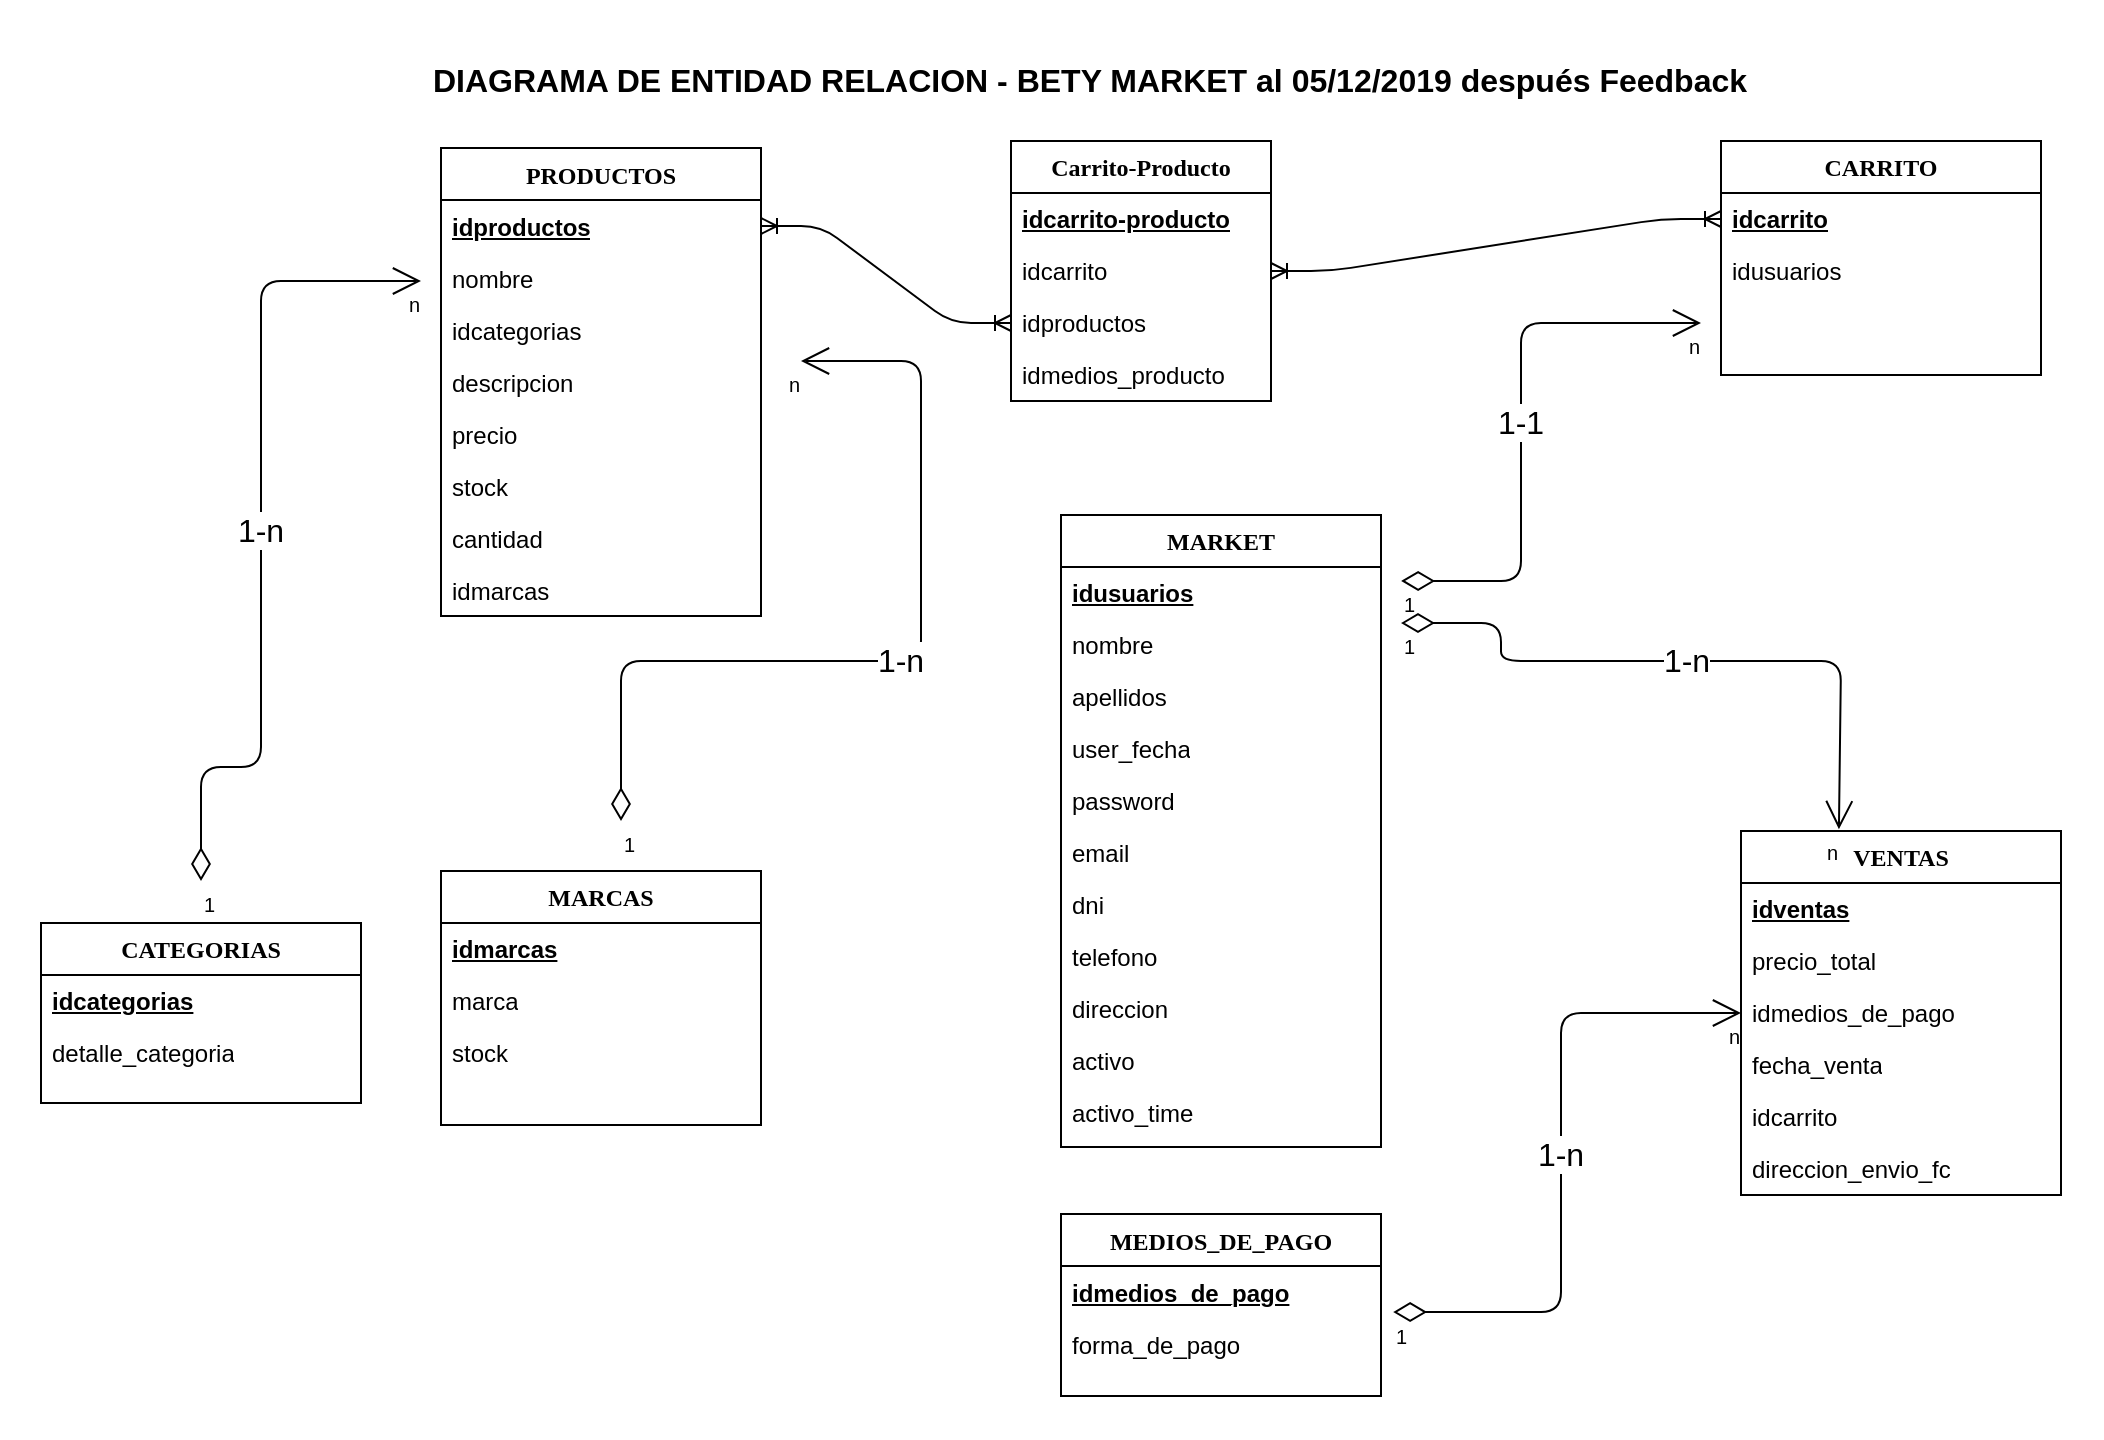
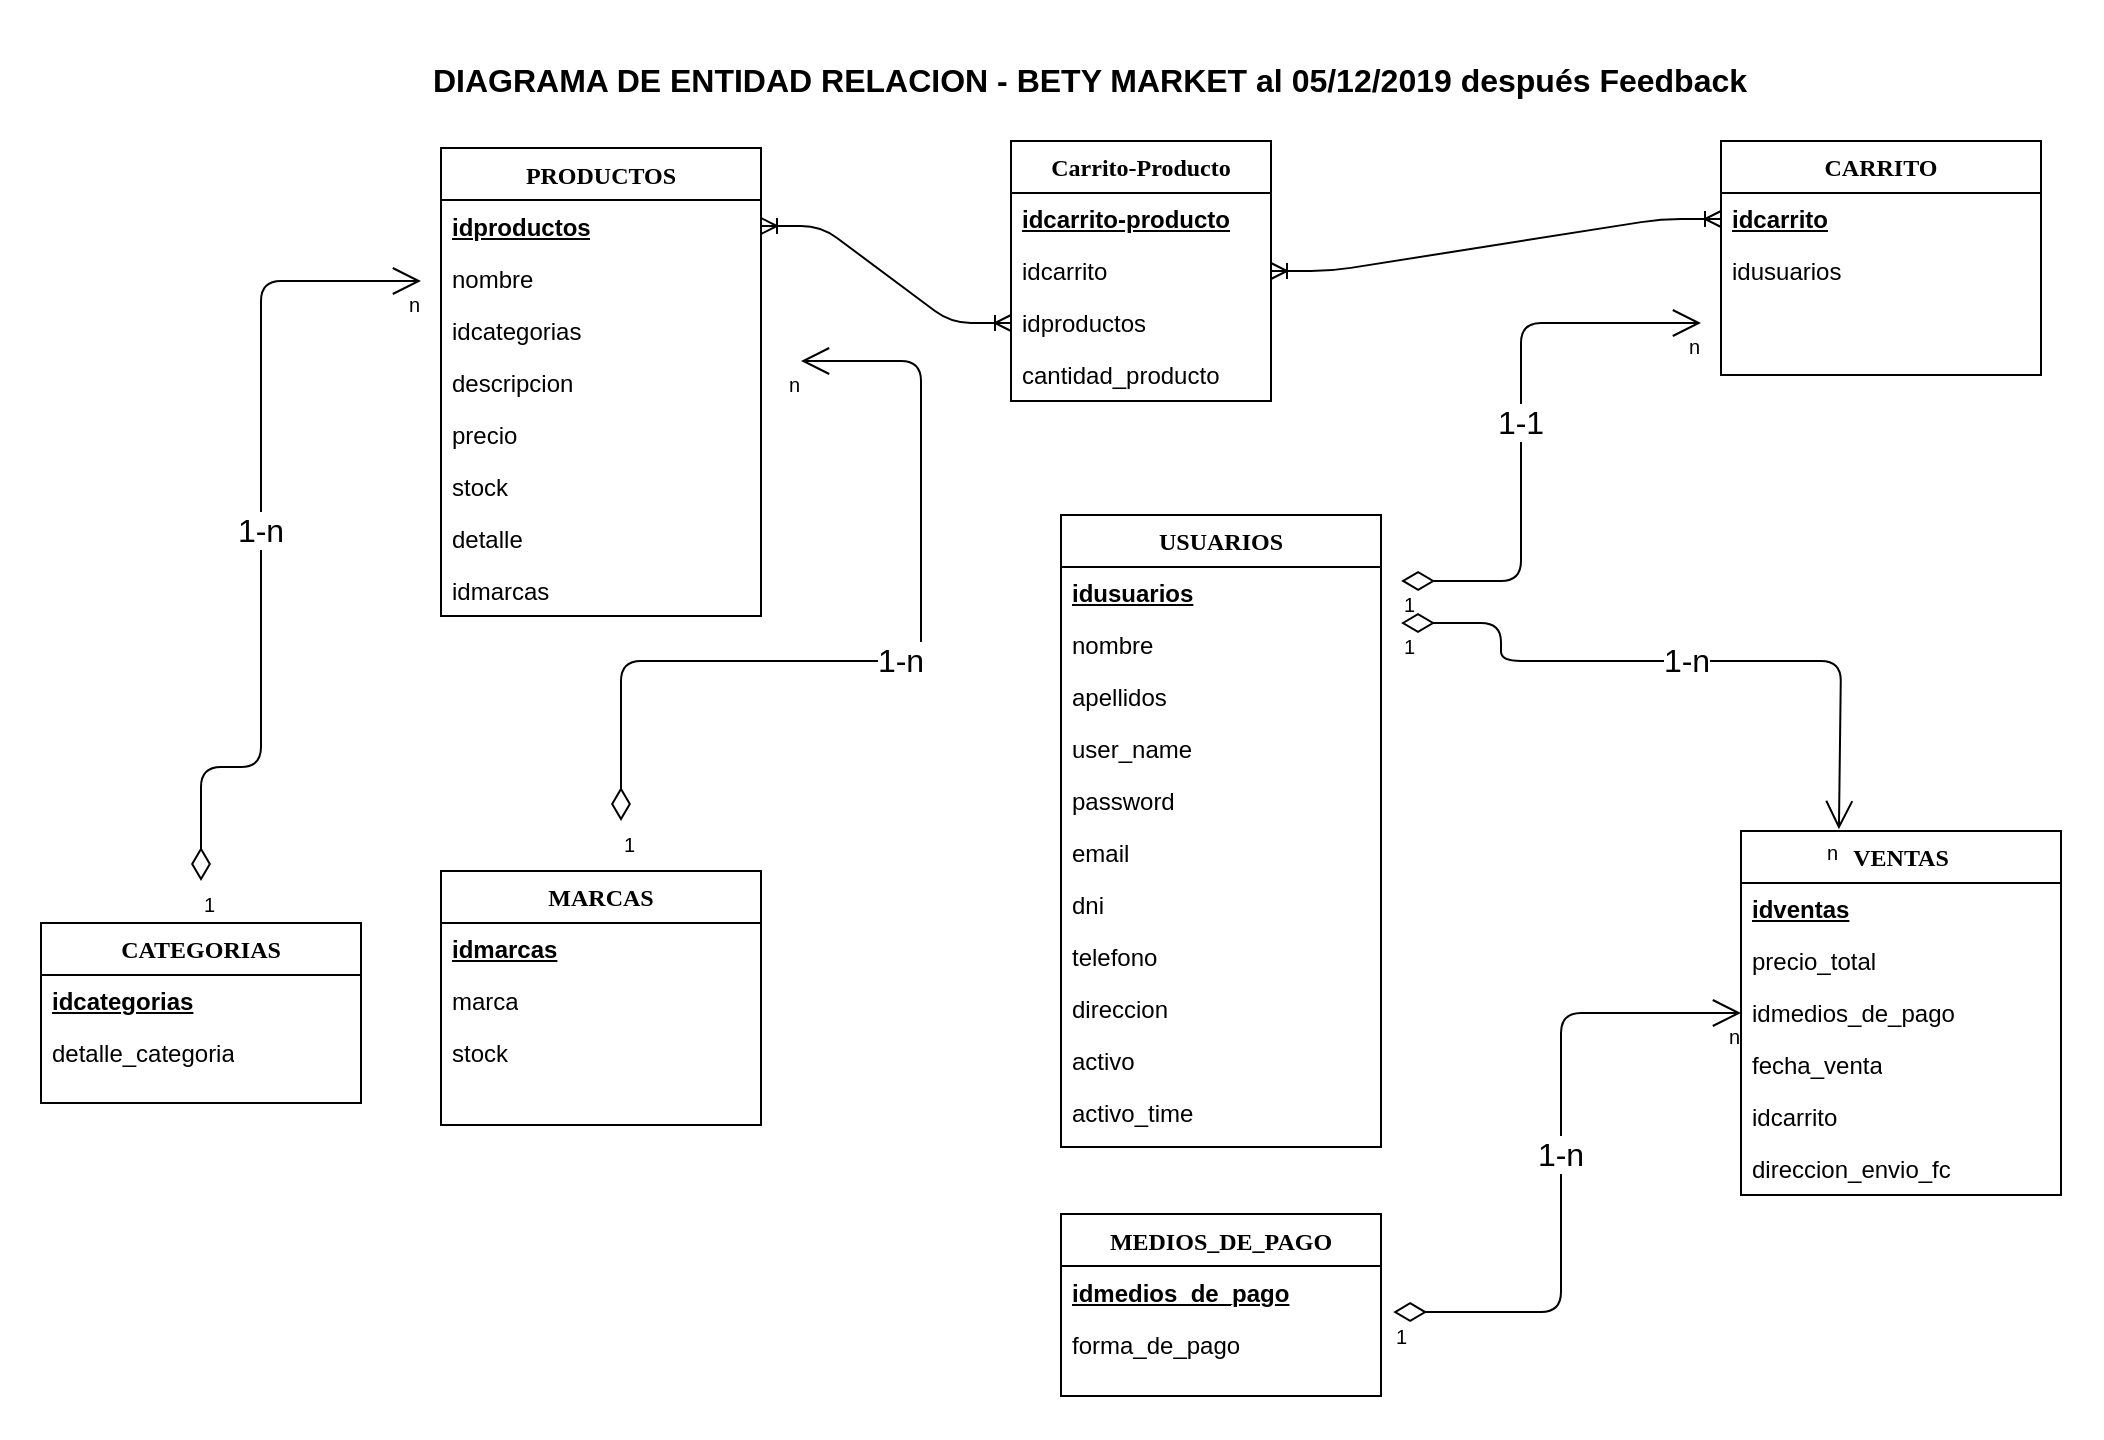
node "idmedios_producto": label "idmedios_producto" -> "cantidad_producto"
node "cantidad": label "cantidad" -> "detalle"
node "MARKET": label "MARKET" -> "USUARIOS"
node "user_fecha": label "user_fecha" -> "user_name"
